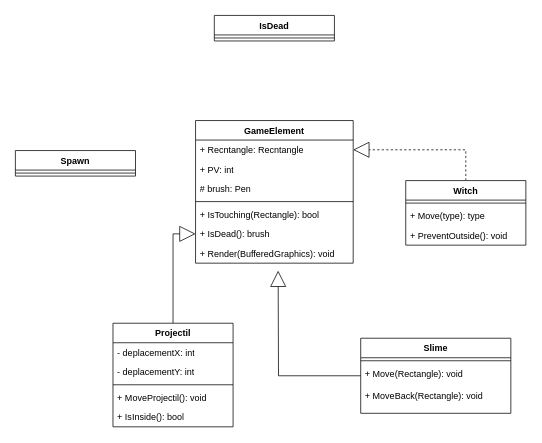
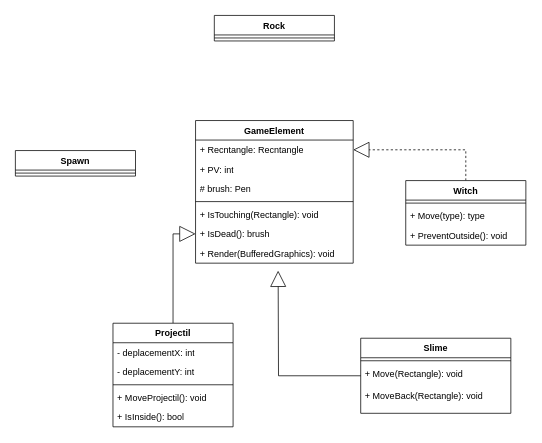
node "IsDead": label "IsDead" -> "Rock"
node "+ IsTouching(Rectangle): bool": label "+ IsTouching(Rectangle): bool" -> "+ IsTouching(Rectangle): void"
